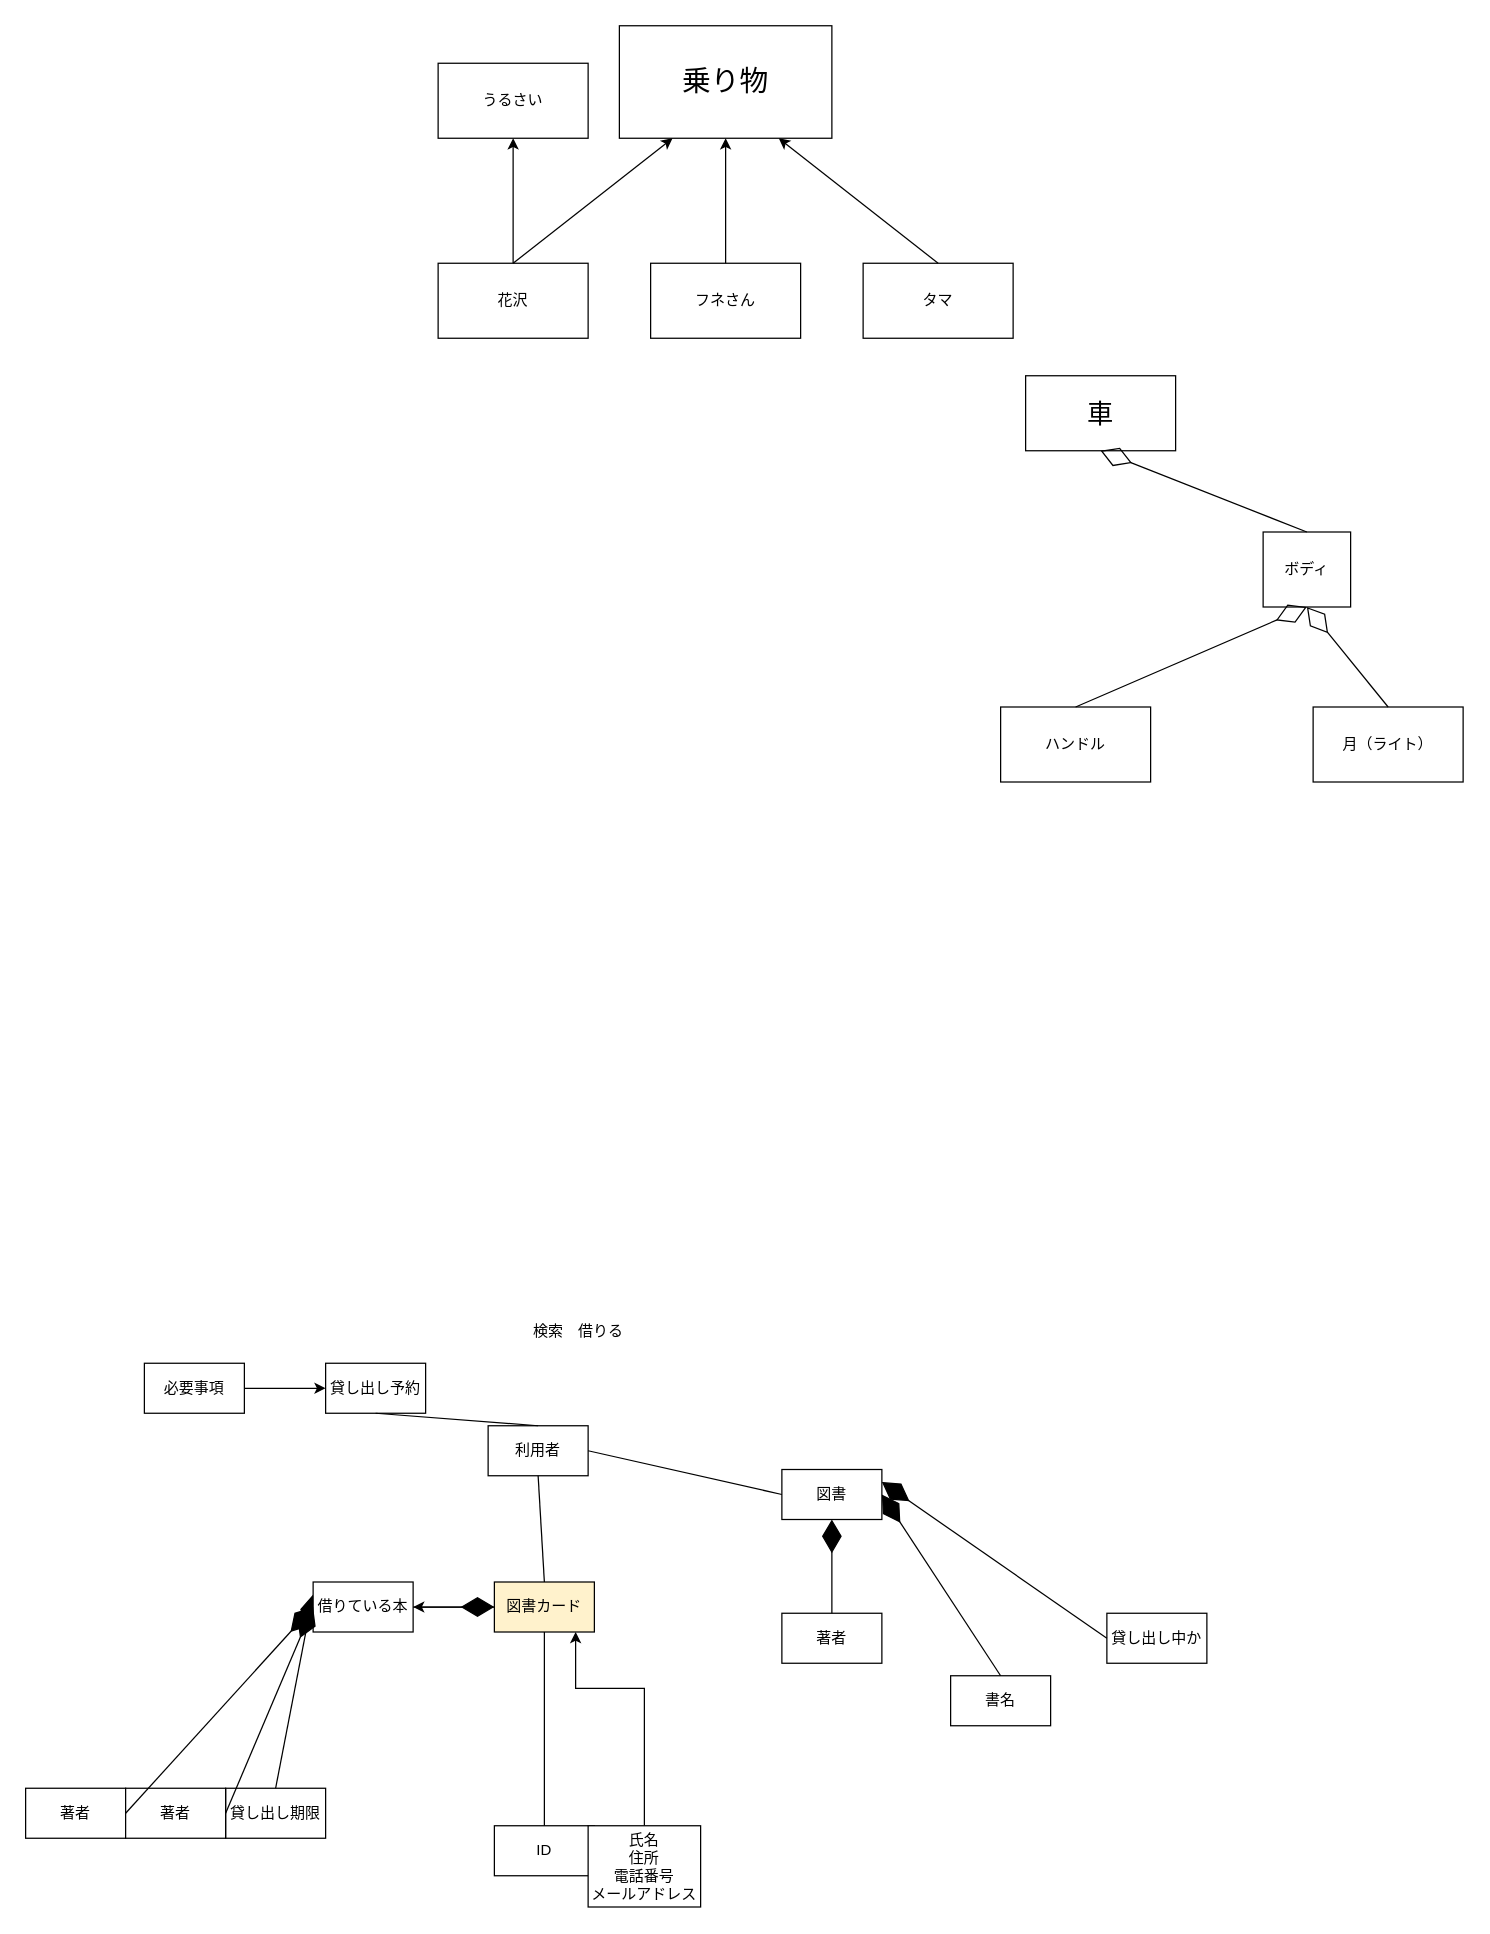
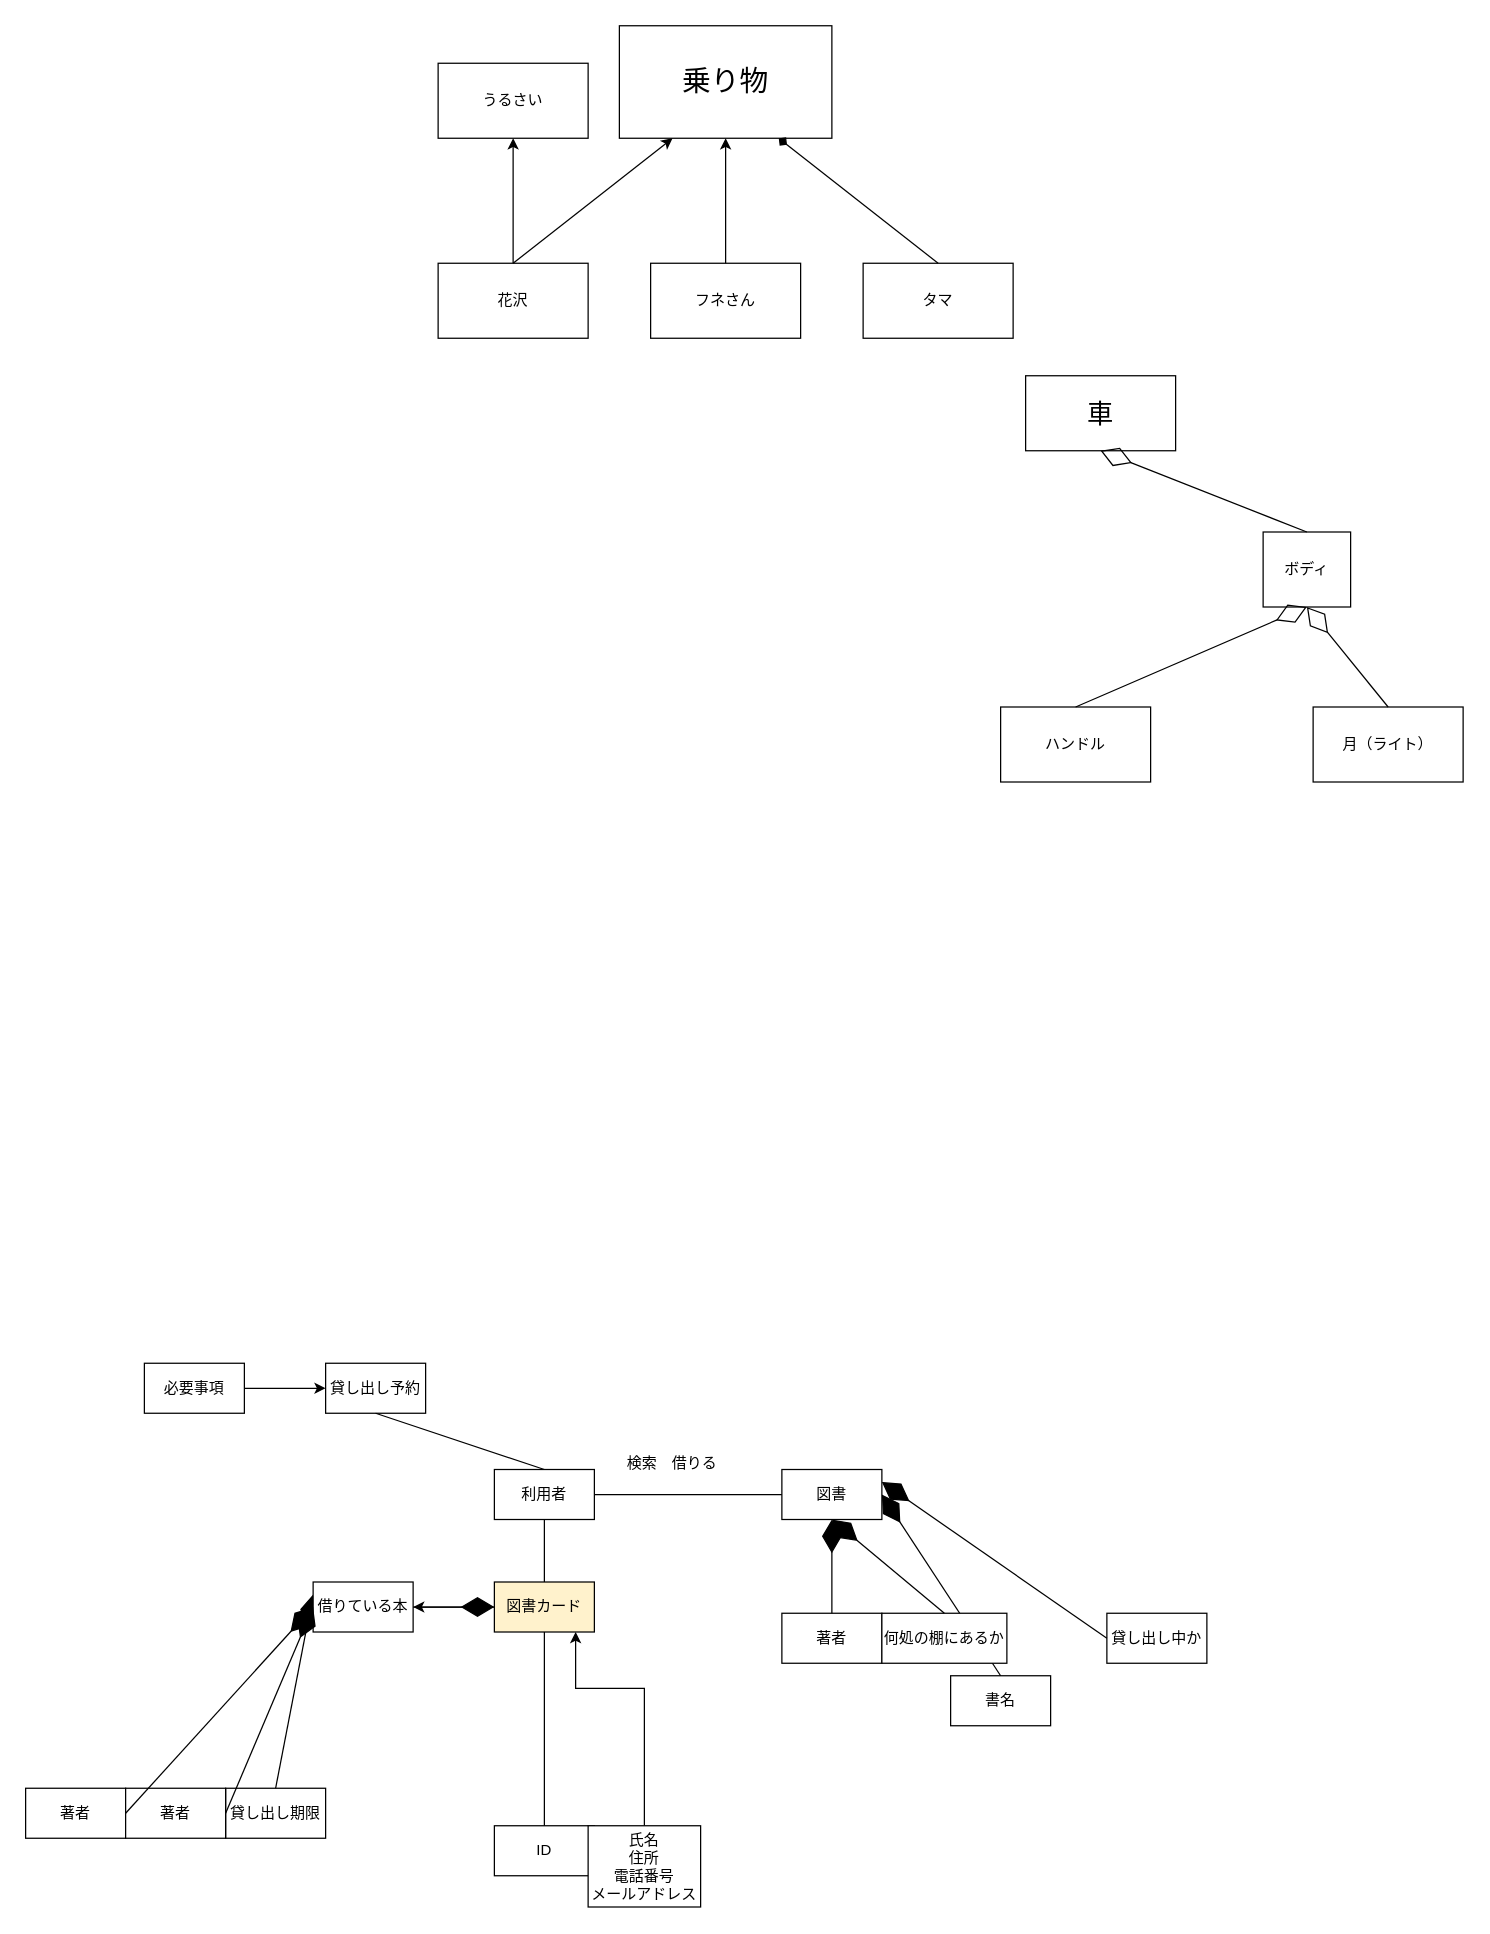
edge "タマ" -> "乗り物": arrowhead classic -> diamond
node "検索 借りる": moved (579, 1332) -> (673, 1463)
node "利用者": moved (538, 1451) -> (544, 1494)
edge "何処の棚にあるか" -> "図書": added
node "何処の棚にあるか": added
